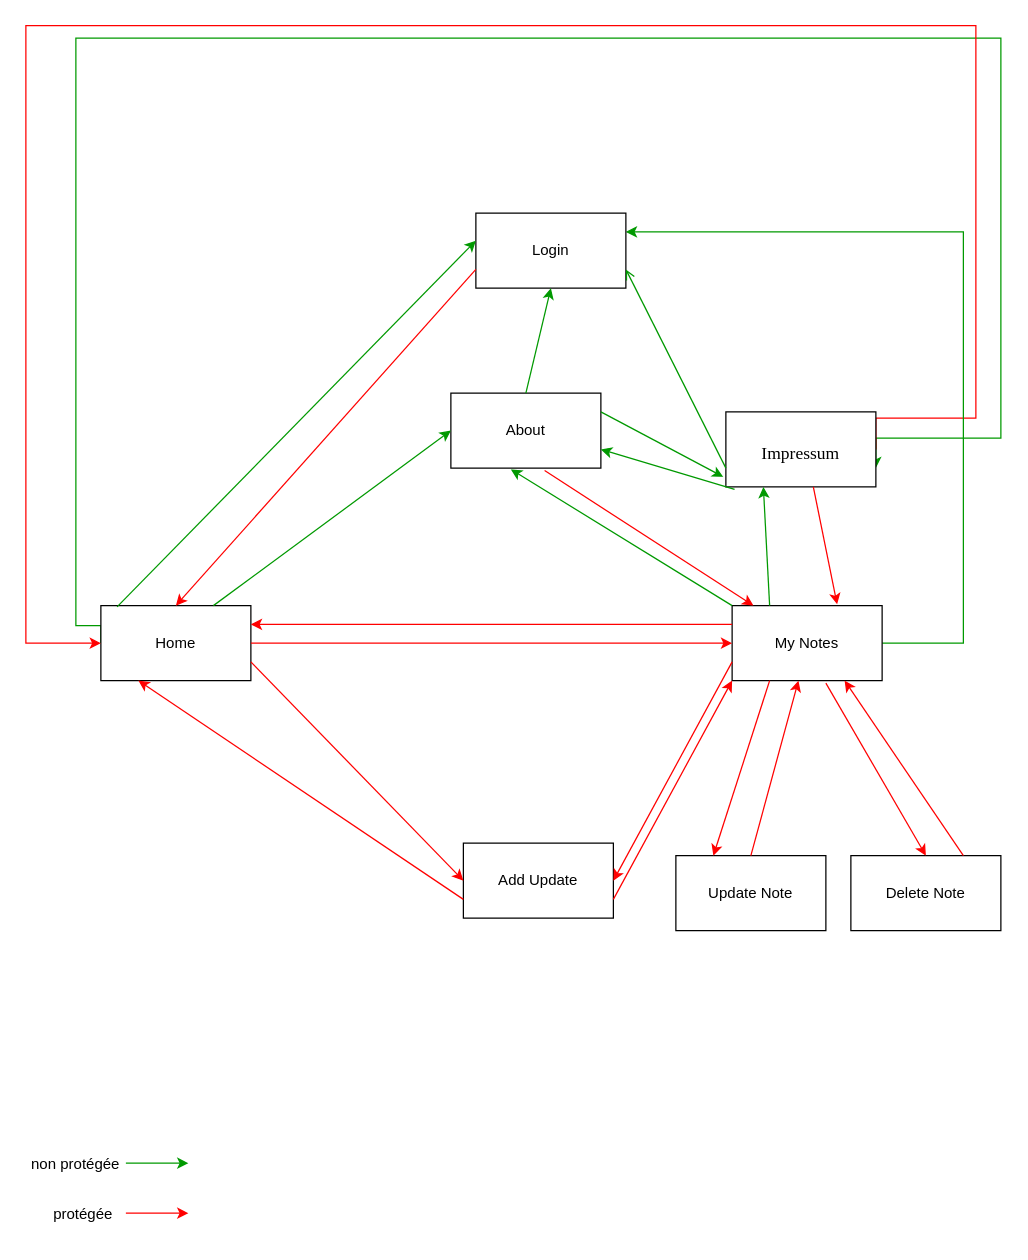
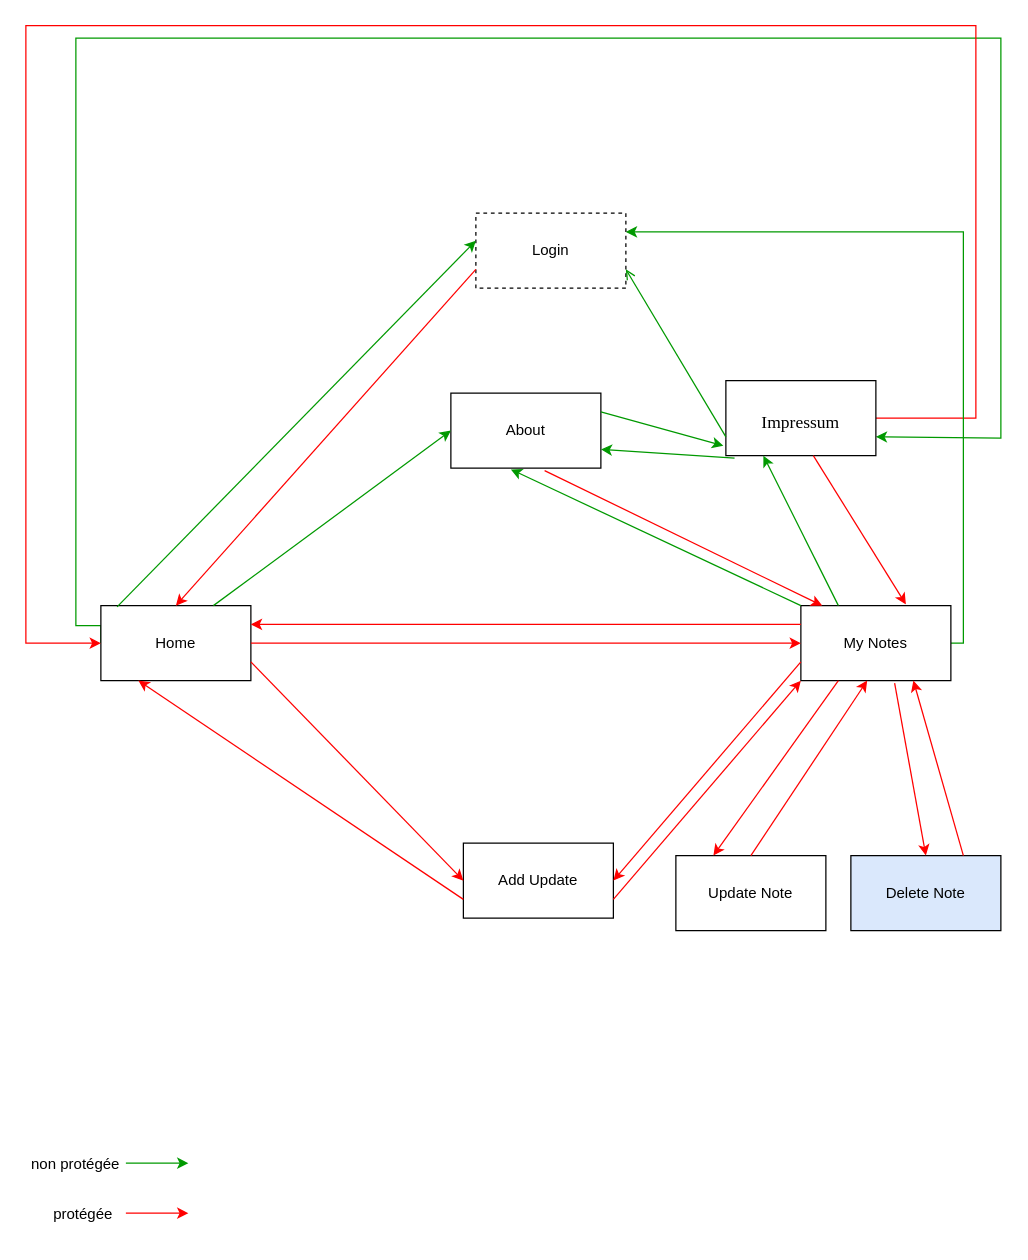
node "Login": style solid -> dashed
edge "About" -> "Login": removed
node "Impressum": moved (801, 449) -> (801, 418)
node "My Notes": moved (807, 643) -> (876, 643)
node "Delete Note": fillcolor #ffffff -> #dae8fc
